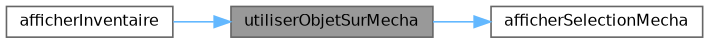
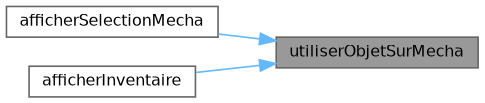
edge "utiliserObjetSurMecha" -> "afficherSelectionMecha": reversed
